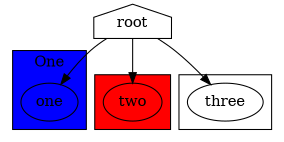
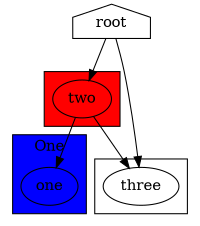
edge "root" -> "one": now "two" -> "one"
edge "two" -> "three": added
